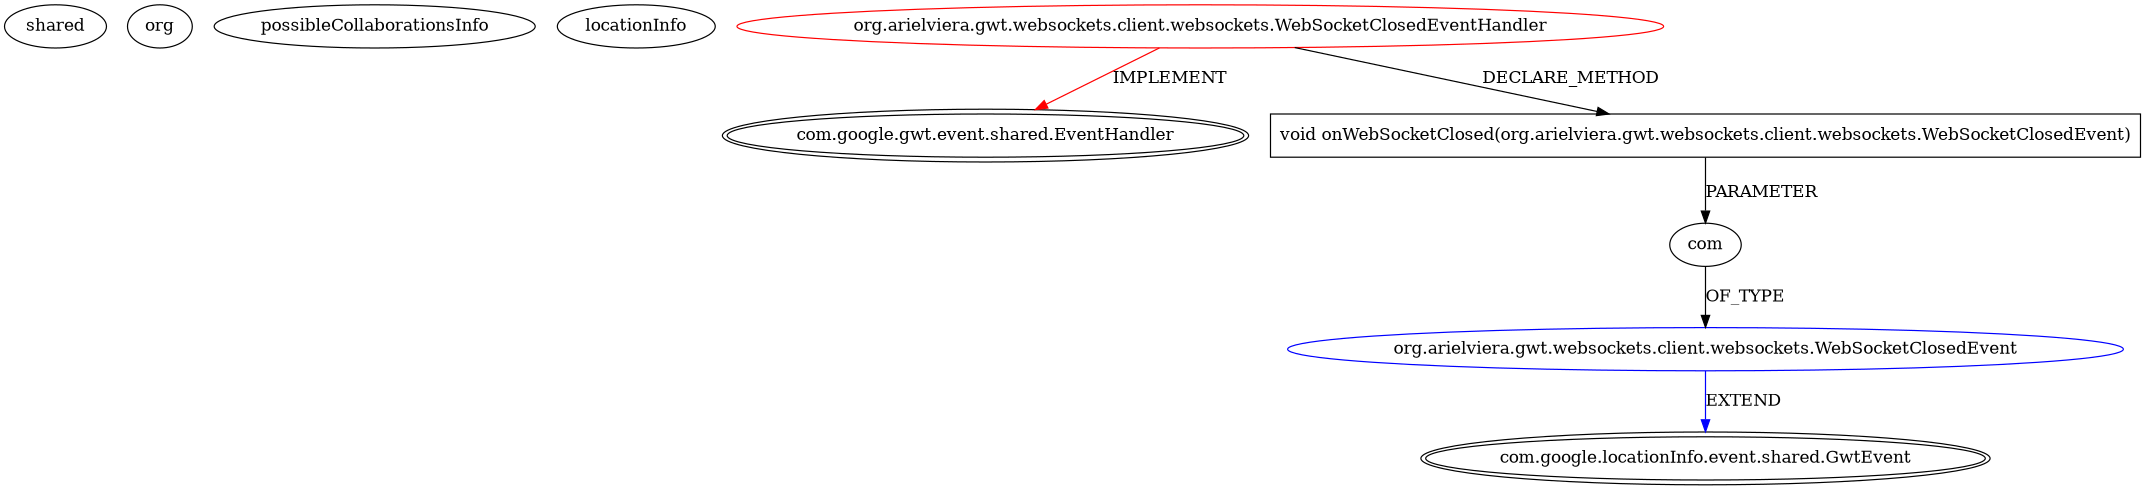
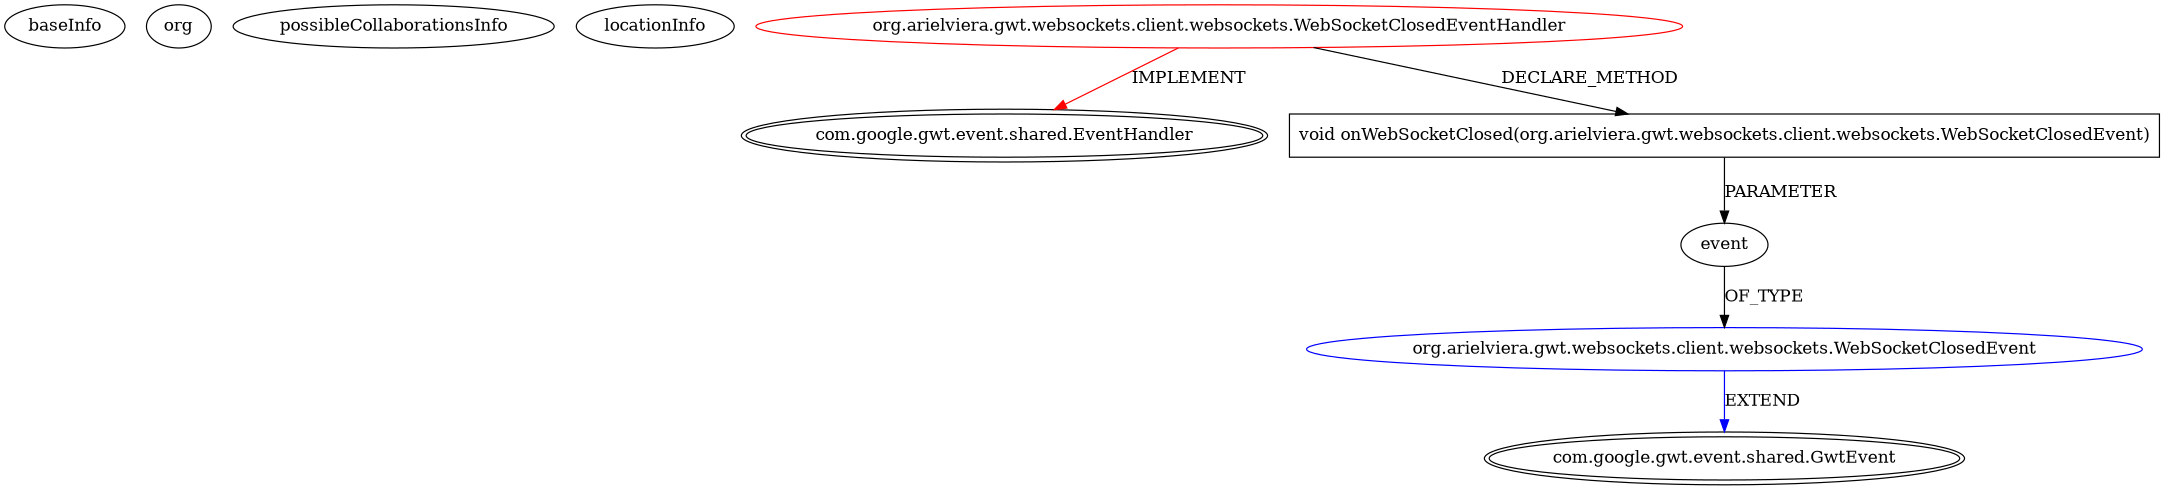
node "shared": label "shared" -> "baseInfo"
node "com": label "com" -> "event"
node "com.google.locationInfo.event.shared.GwtEvent": label "com.google.locationInfo.event.shared.GwtEvent" -> "com.google.gwt.event.shared.GwtEvent"
